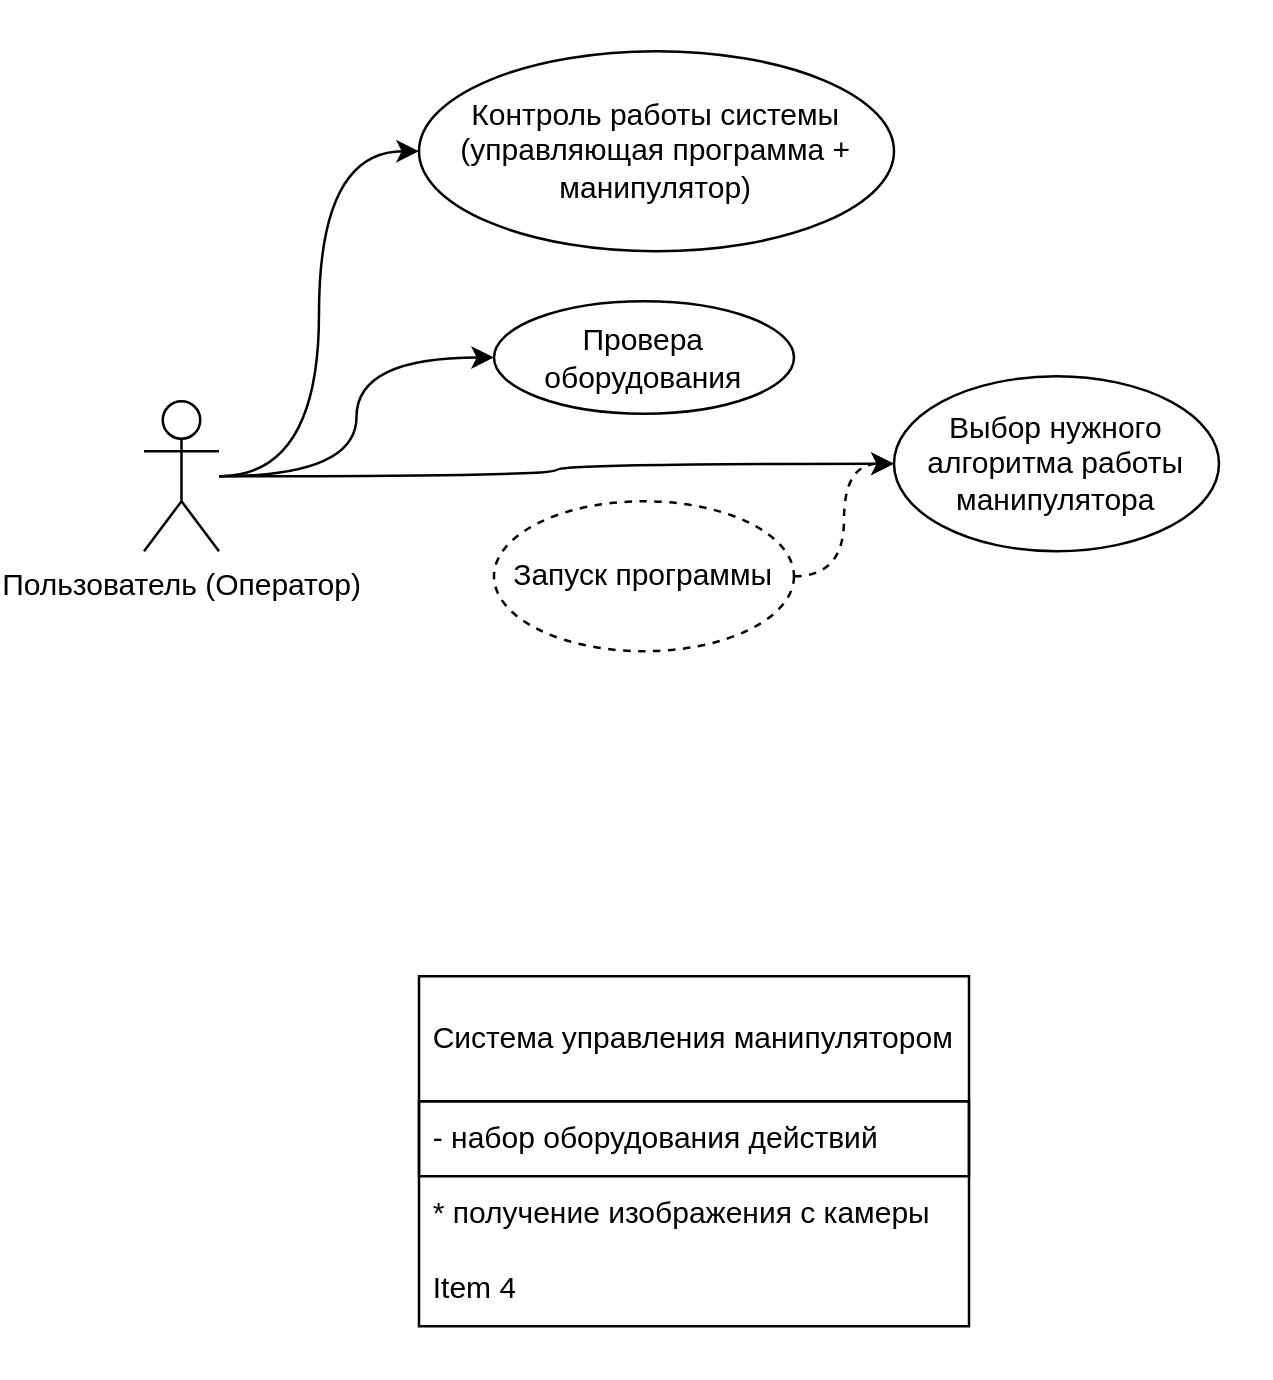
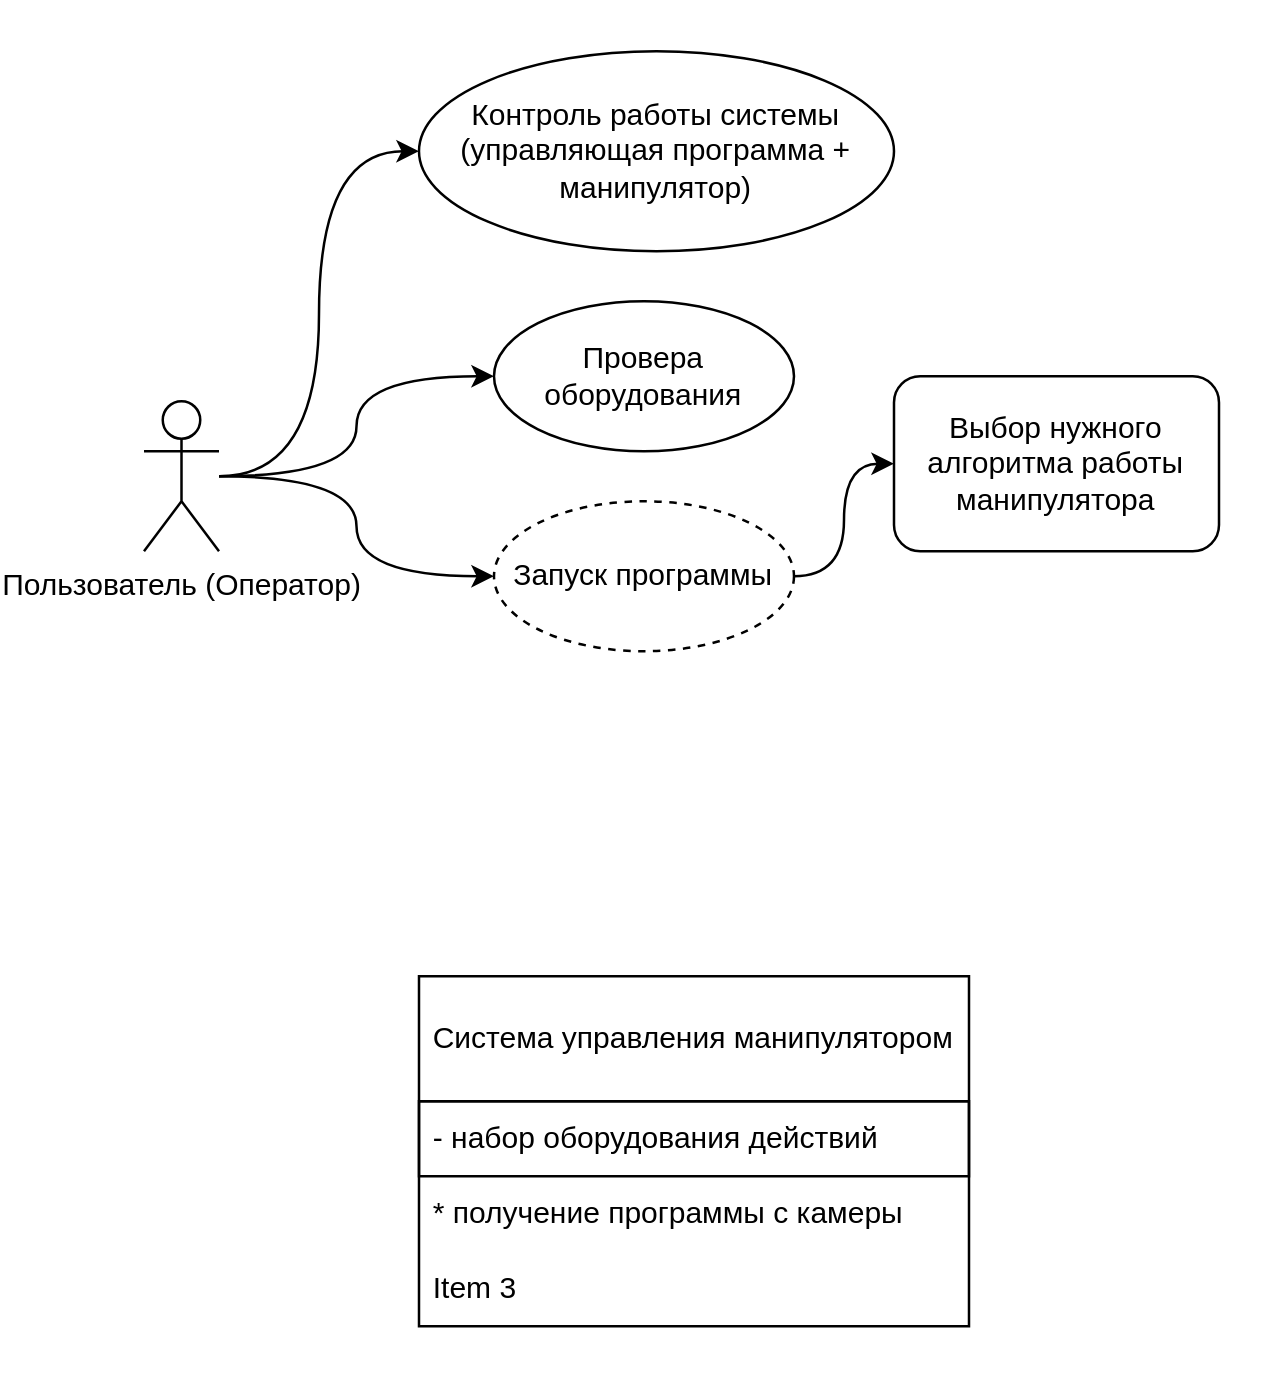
node "Провера оборудования": size 300x113 -> 300x150
node "Выбор нужного алгоритма работы манипулятора": shape ellipse -> rounded rectangle
edge "Пользователь (Оператор)" -> "Выбор нужного алгоритма работы манипулятора": now "Пользователь (Оператор)" -> "Запуск программы"
edge "Запуск программы" -> "Выбор нужного алгоритма работы манипулятора": style dashed -> solid
node "* получение изображения с камеры": label "* получение изображения с камеры" -> "* получение программы с камеры"
node "Item 4": label "Item 4" -> "Item 3"
